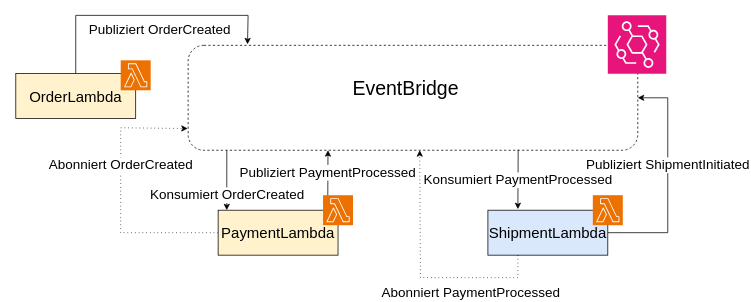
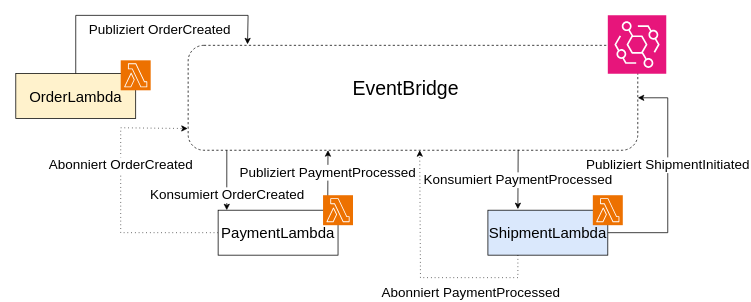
node "PaymentLambda": fillcolor #fff2cc -> #ffffff
